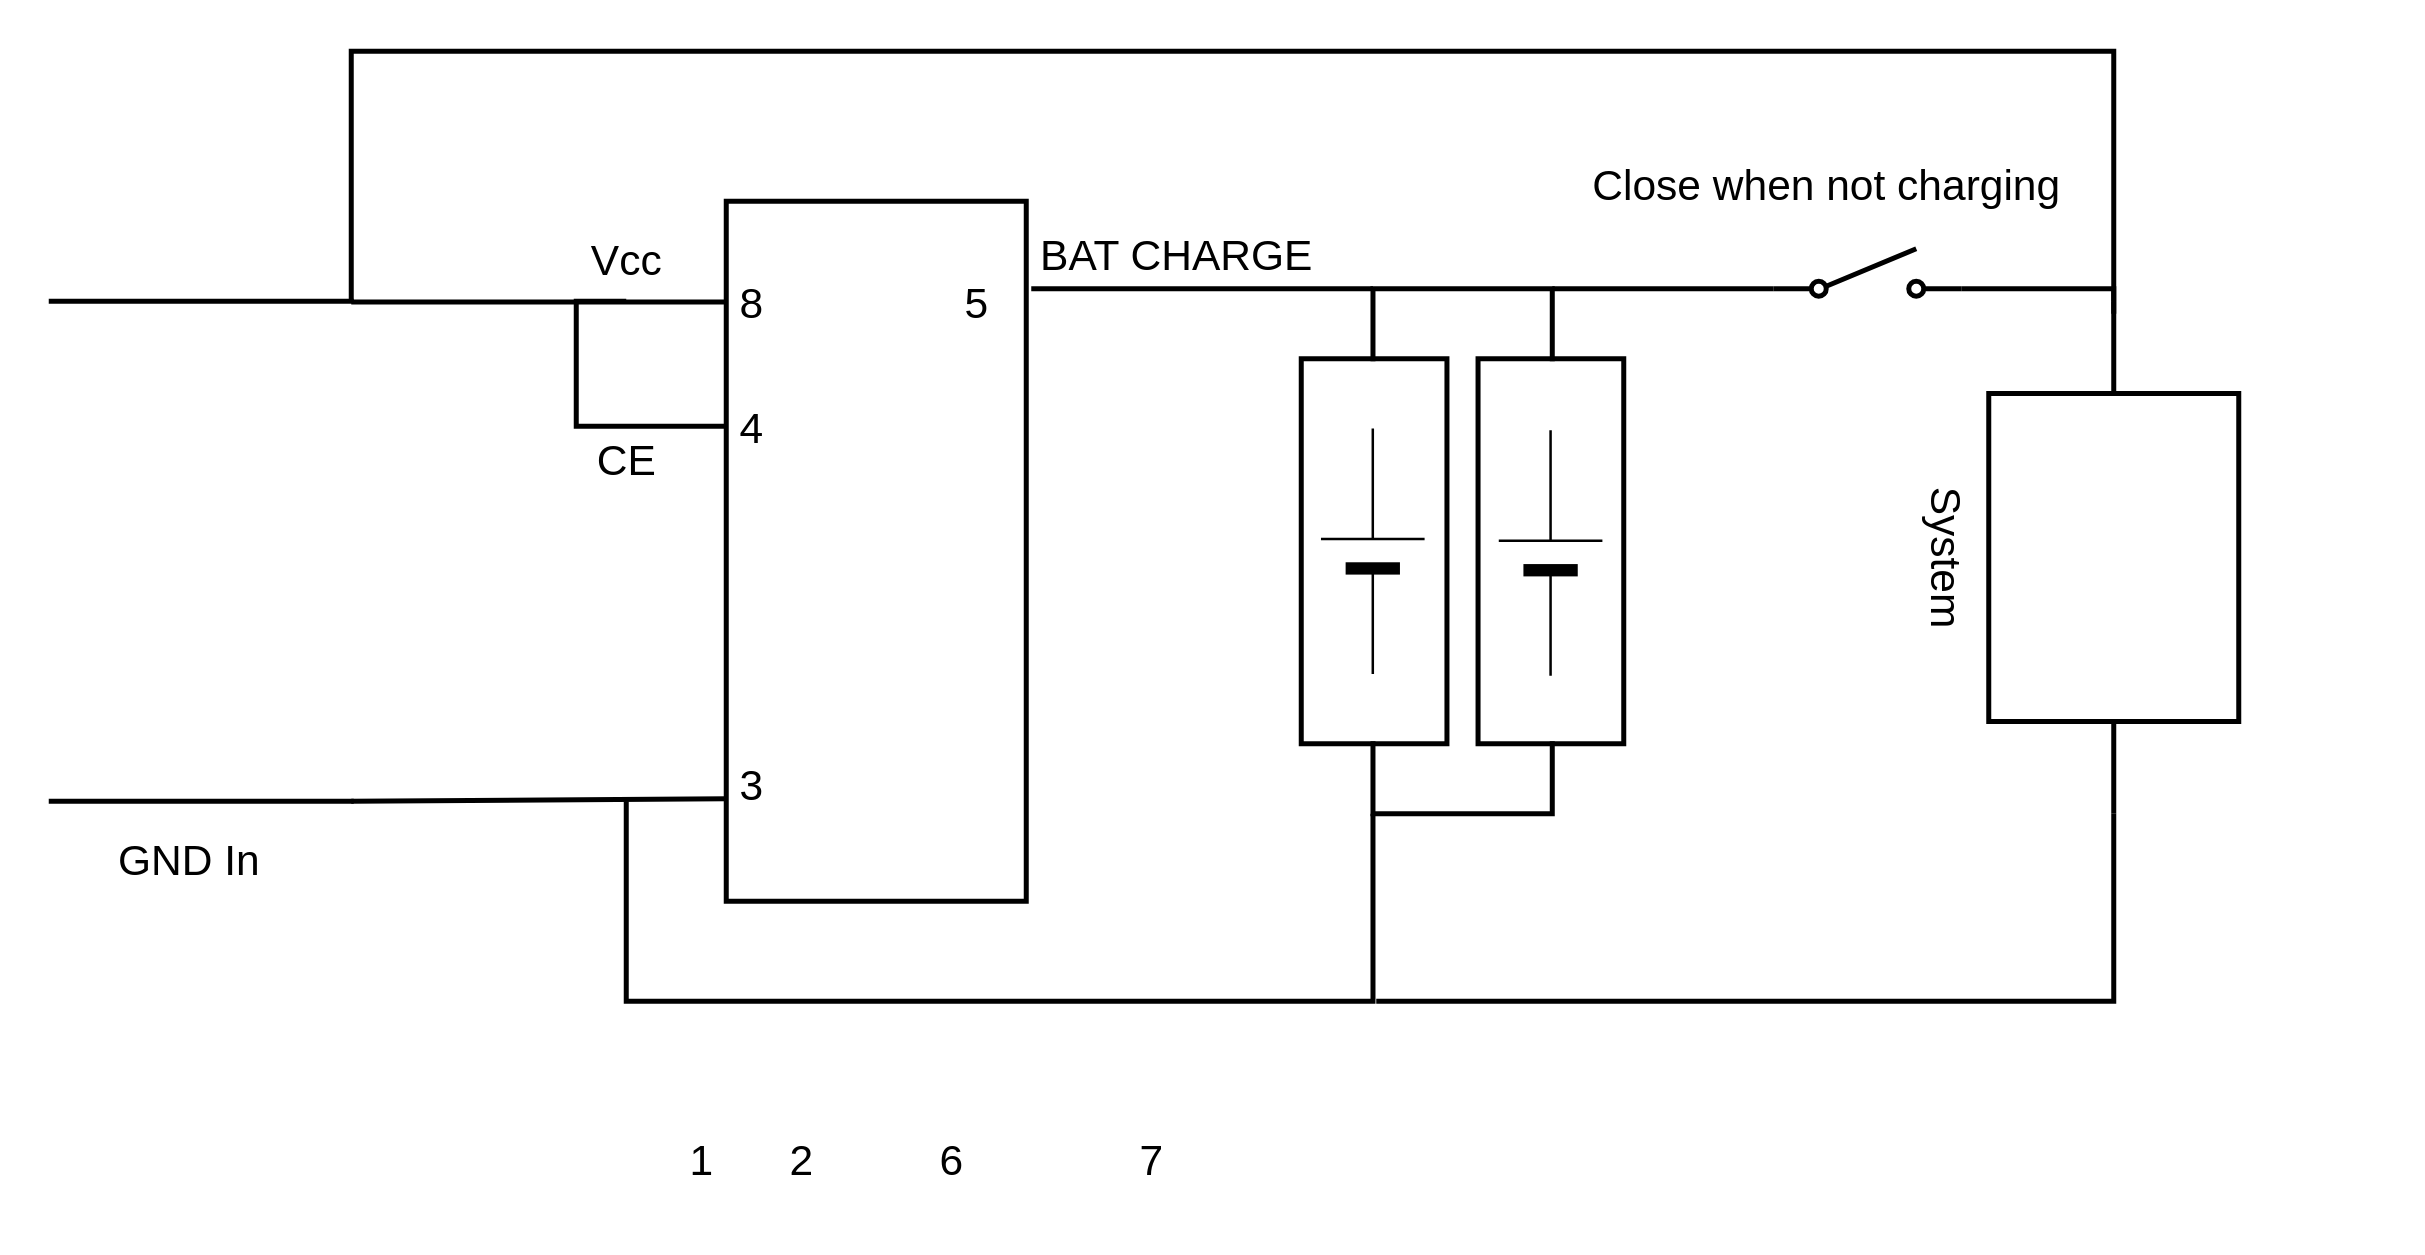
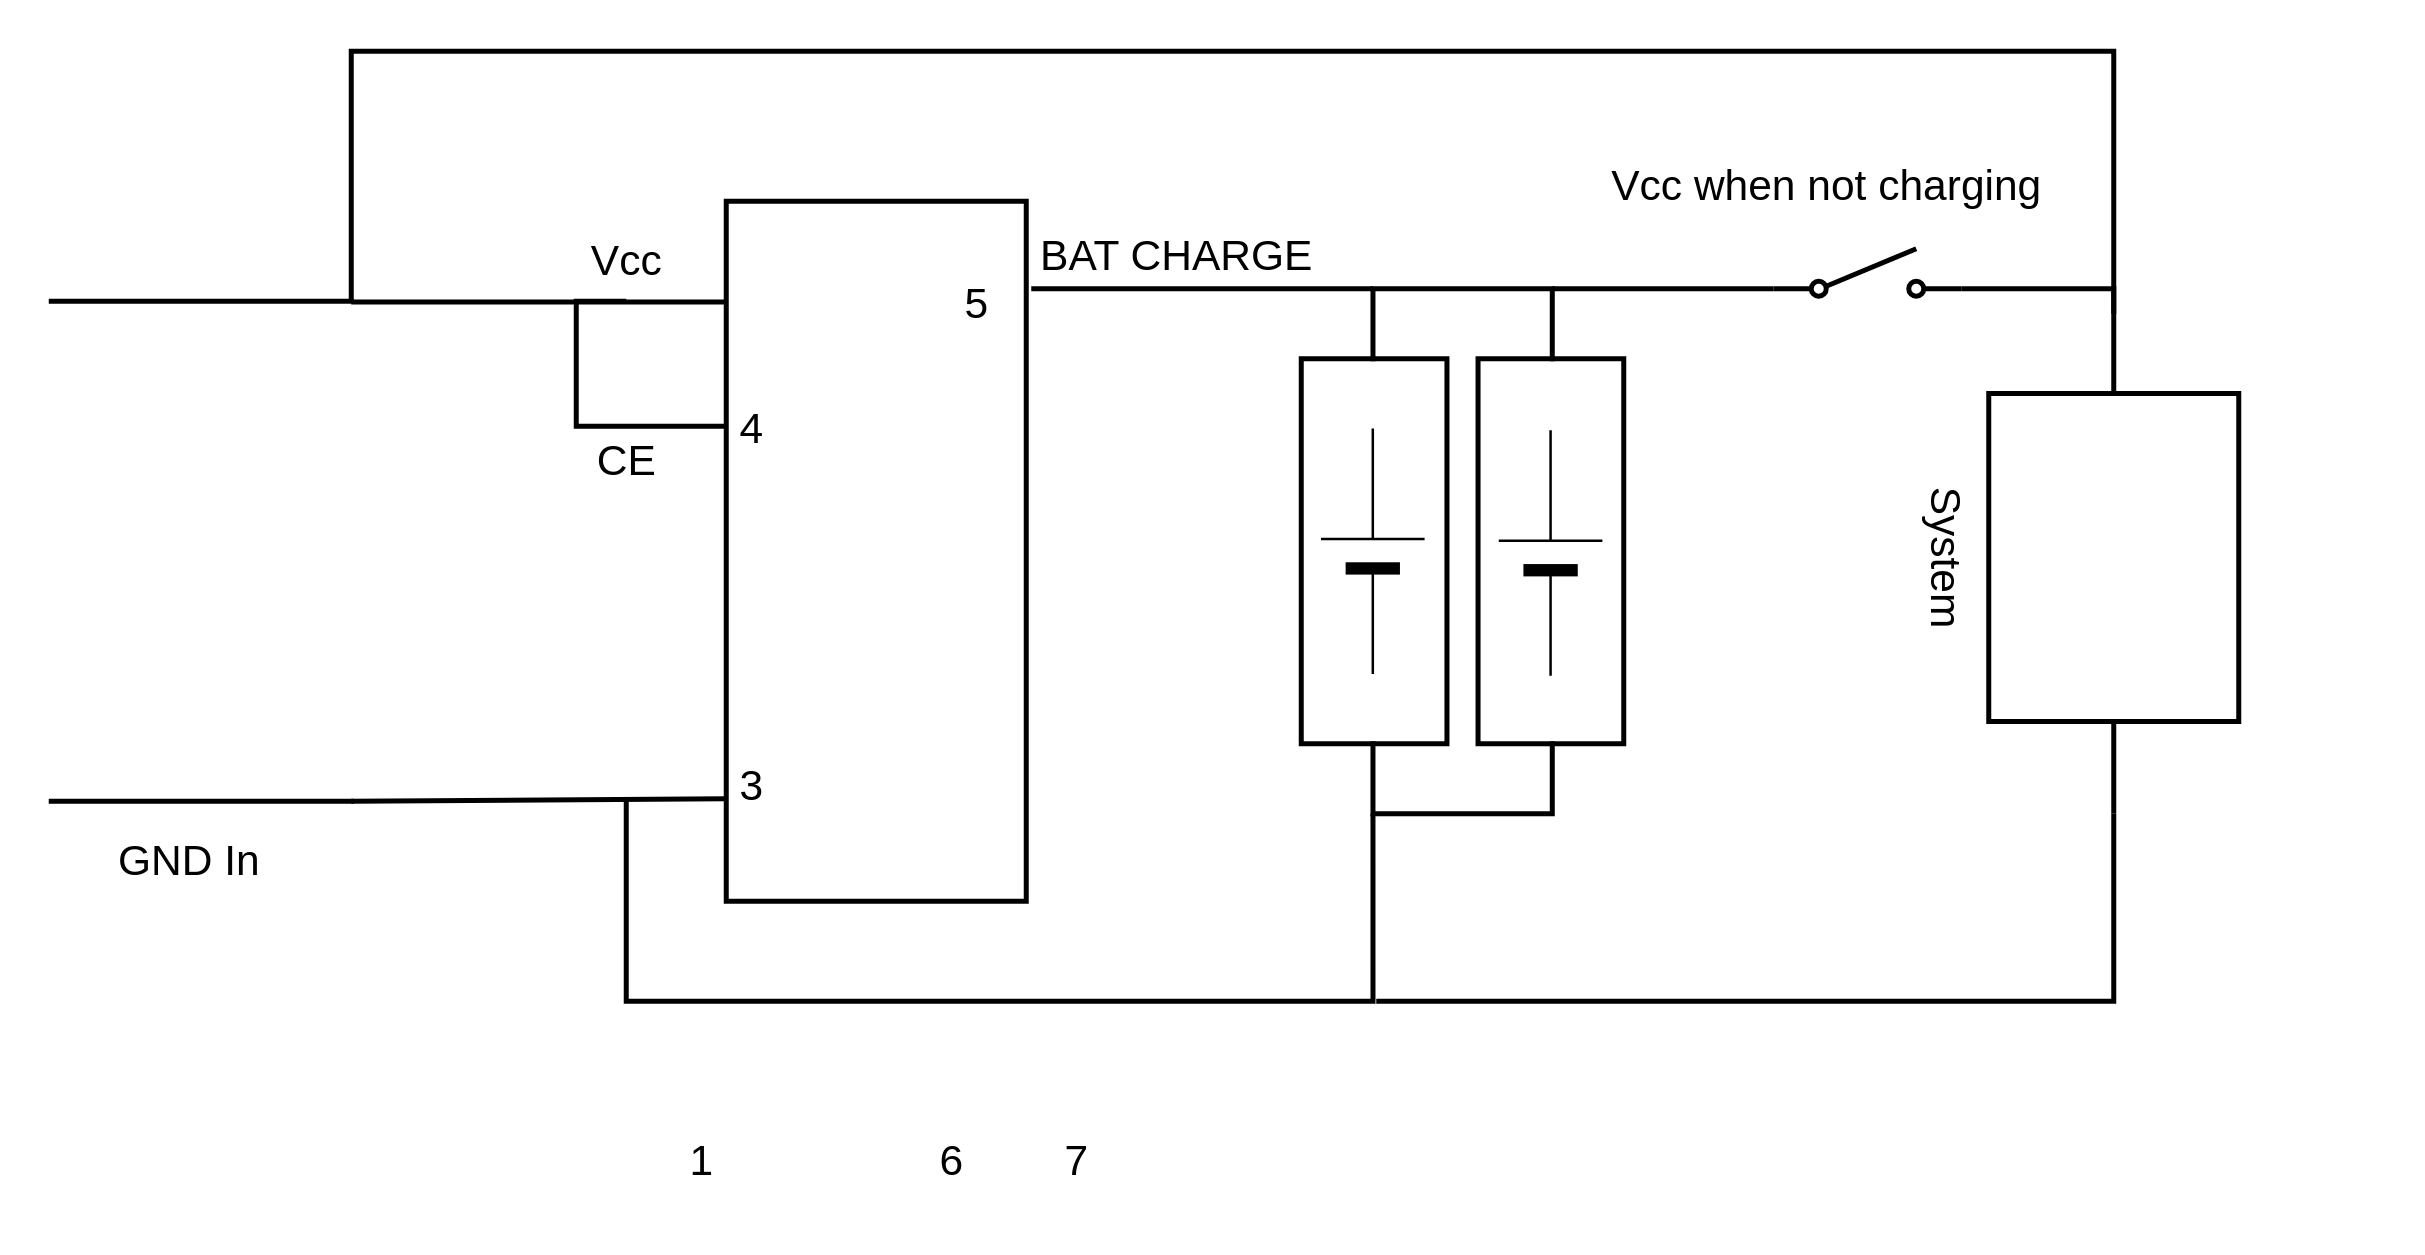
node "Close when not charging": label "Close when not charging" -> "Vcc when not charging"
node "8": removed
node "2": removed
node "7": moved (1151, 1164) -> (1076, 1164)
